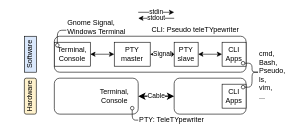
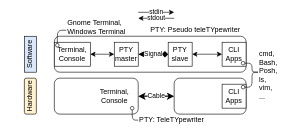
node "Gnome Signal, Windows Terminal": label "Gnome Signal, Windows Terminal" -> "Gnome Terminal, Windows Terminal"
node "CLI: Pseudo teleTYpewriter": label "CLI: Pseudo teleTYpewriter" -> "PTY: Pseudo teleTYpewriter"
node "PTY master": size 36x24 -> 24x24
node "PTY slave": moved (186, 54) -> (180, 54)
node "cmd, Bash, Pseudo, ls, vim, ...": label "cmd, Bash, Pseudo, ls, vim, ..." -> "cmd, Bash, Posh, ls, vim, ..."
